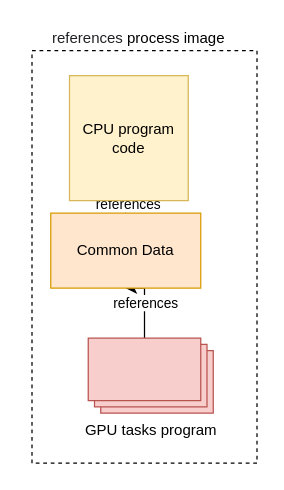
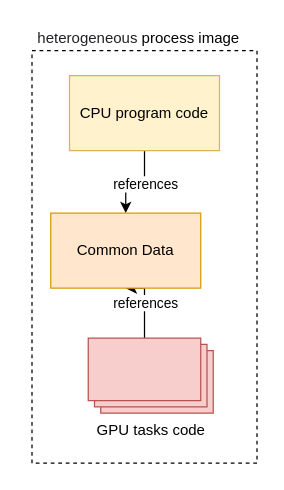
node "references process image": label "references process image" -> "heterogeneous process image"
node "CPU program code": size 119x125 -> 150x75
node "GPU tasks program": label "GPU tasks program" -> "GPU tasks code"
